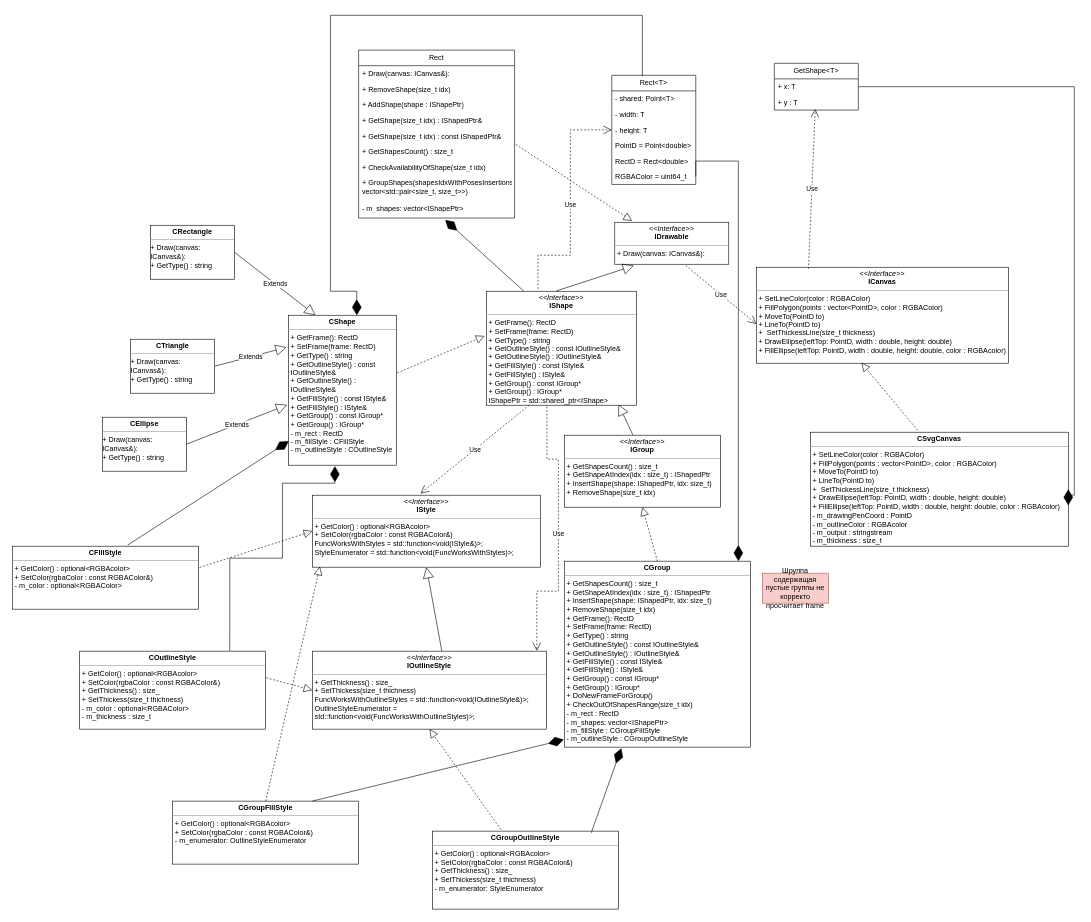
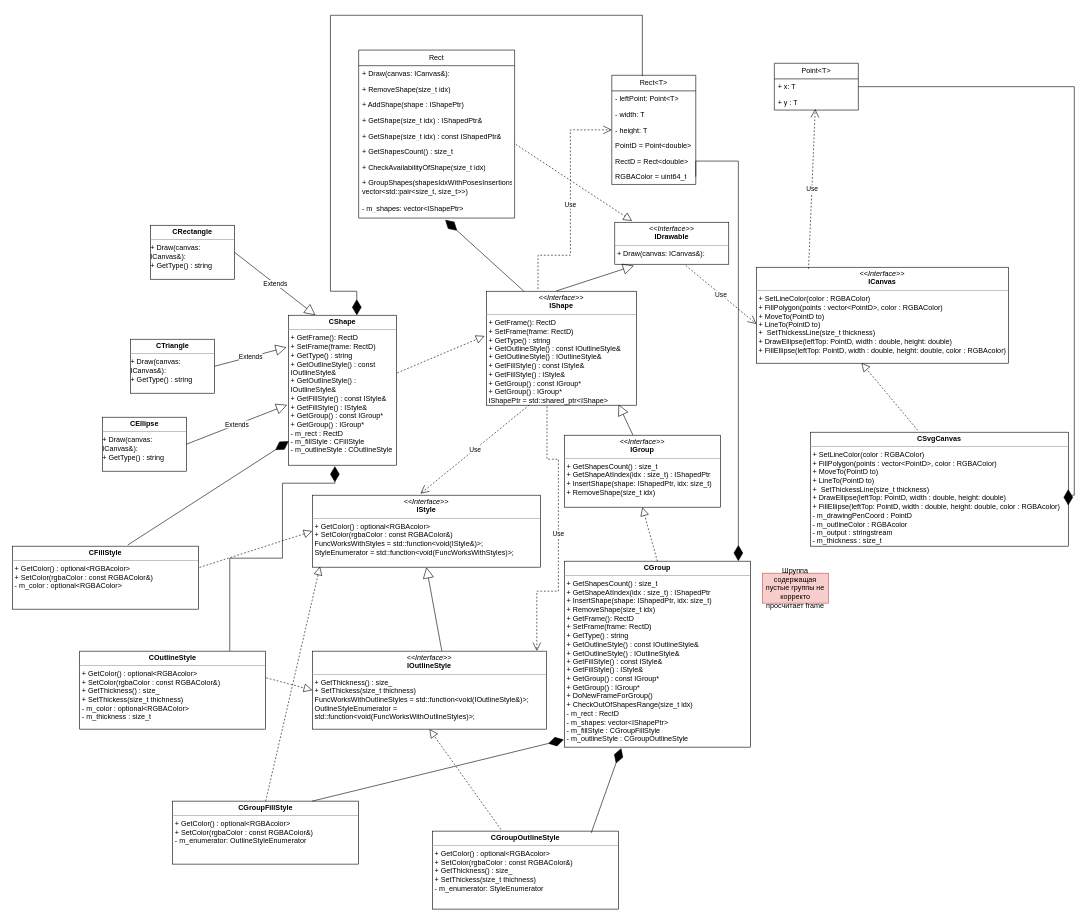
node "GetShape<T>": label "GetShape<T>" -> "Point<T>"
node "- shared: Point<T>": label "- shared: Point<T>" -> "- leftPoint: Point<T>"
